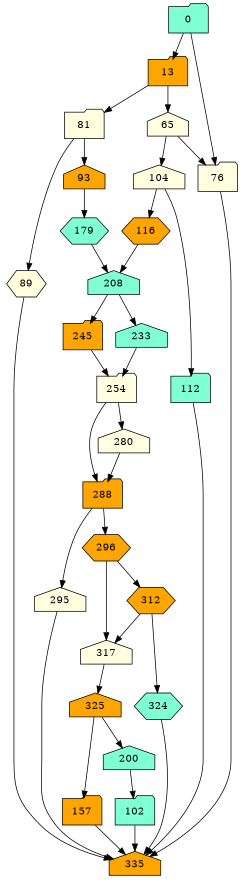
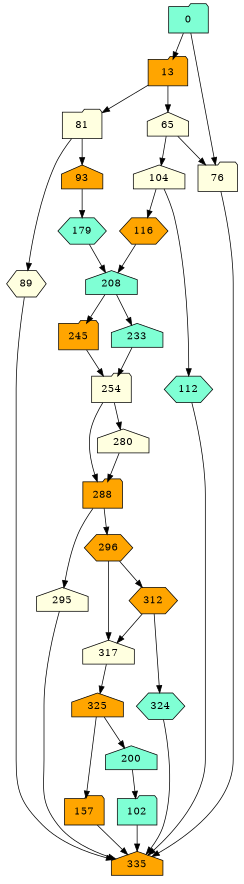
node "112": shape folder -> hexagon
